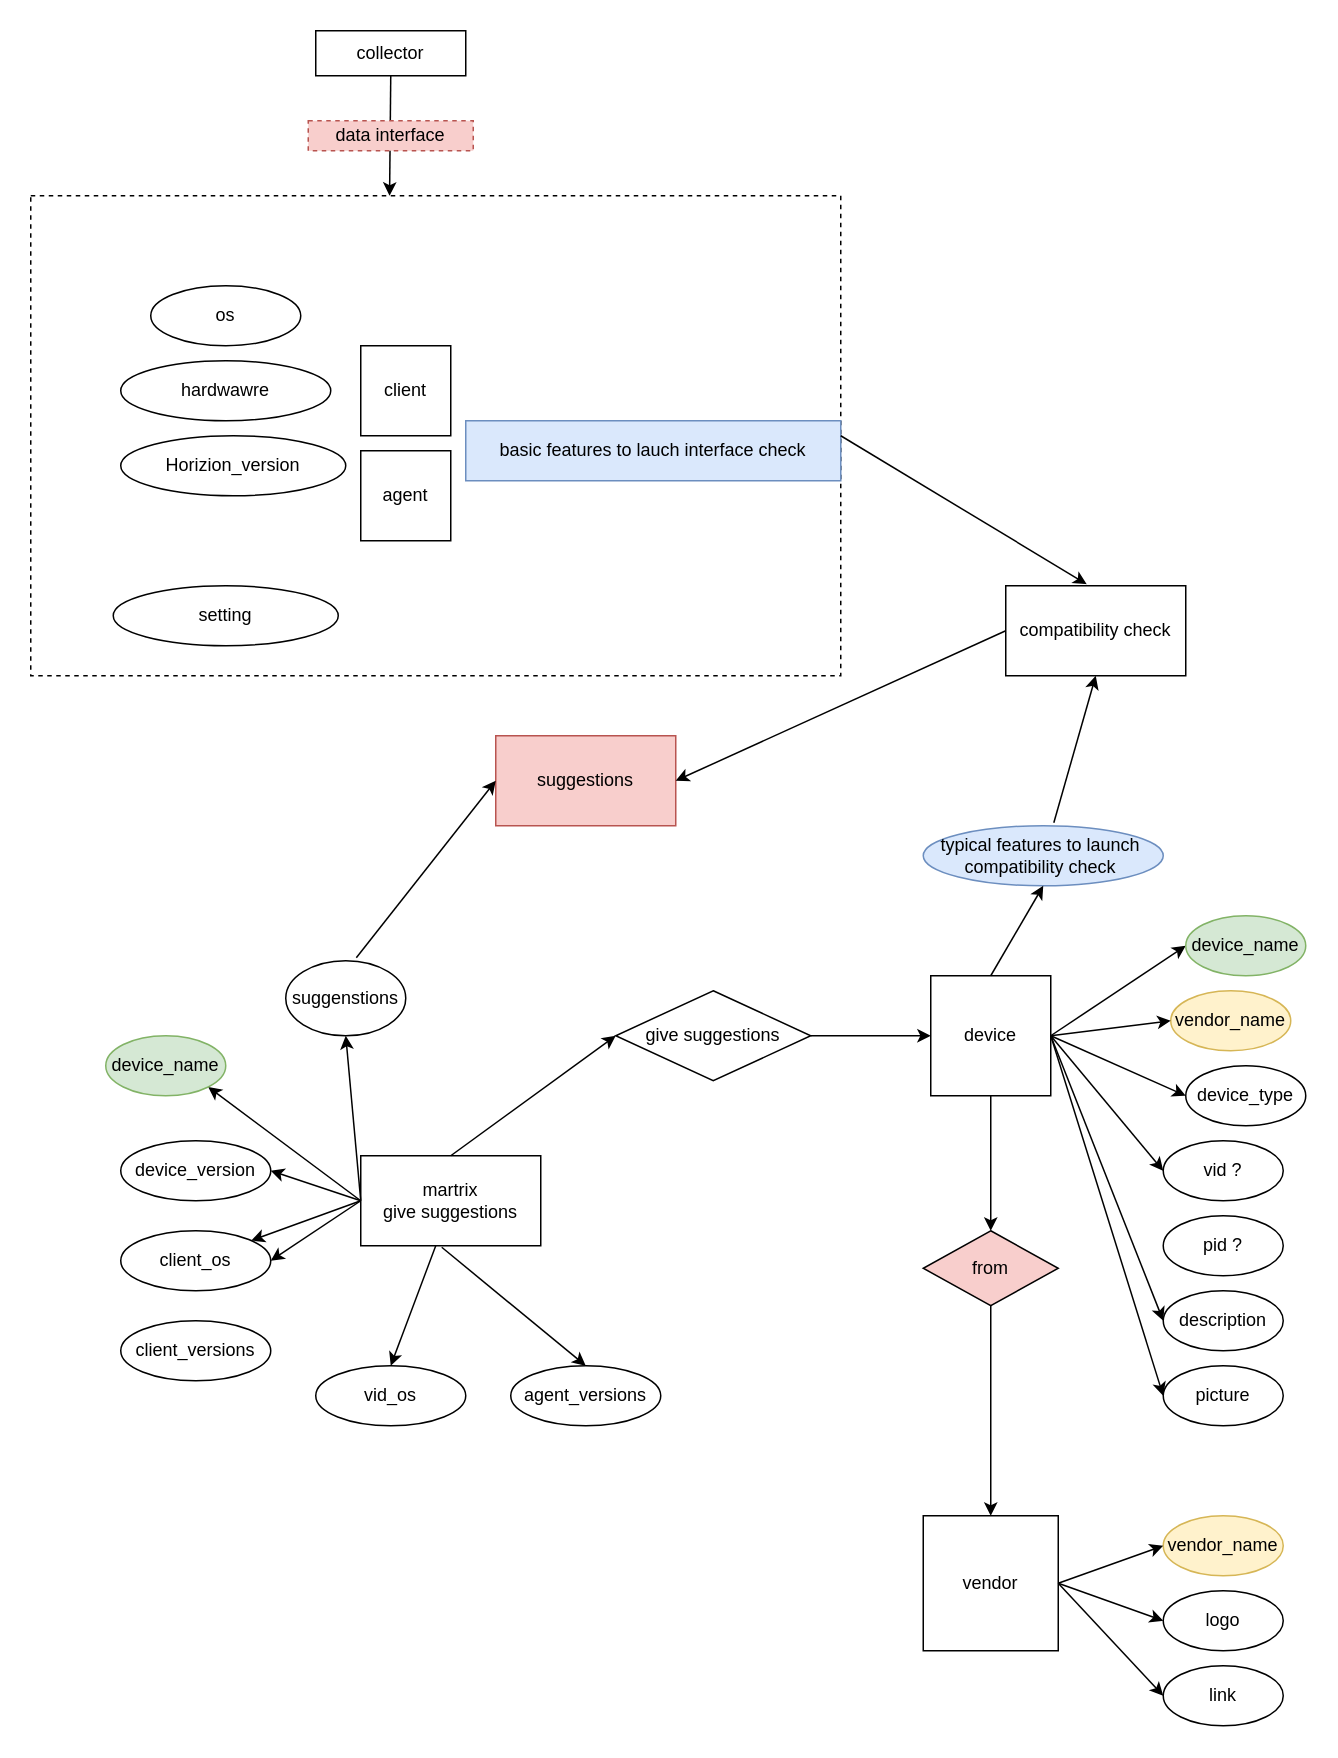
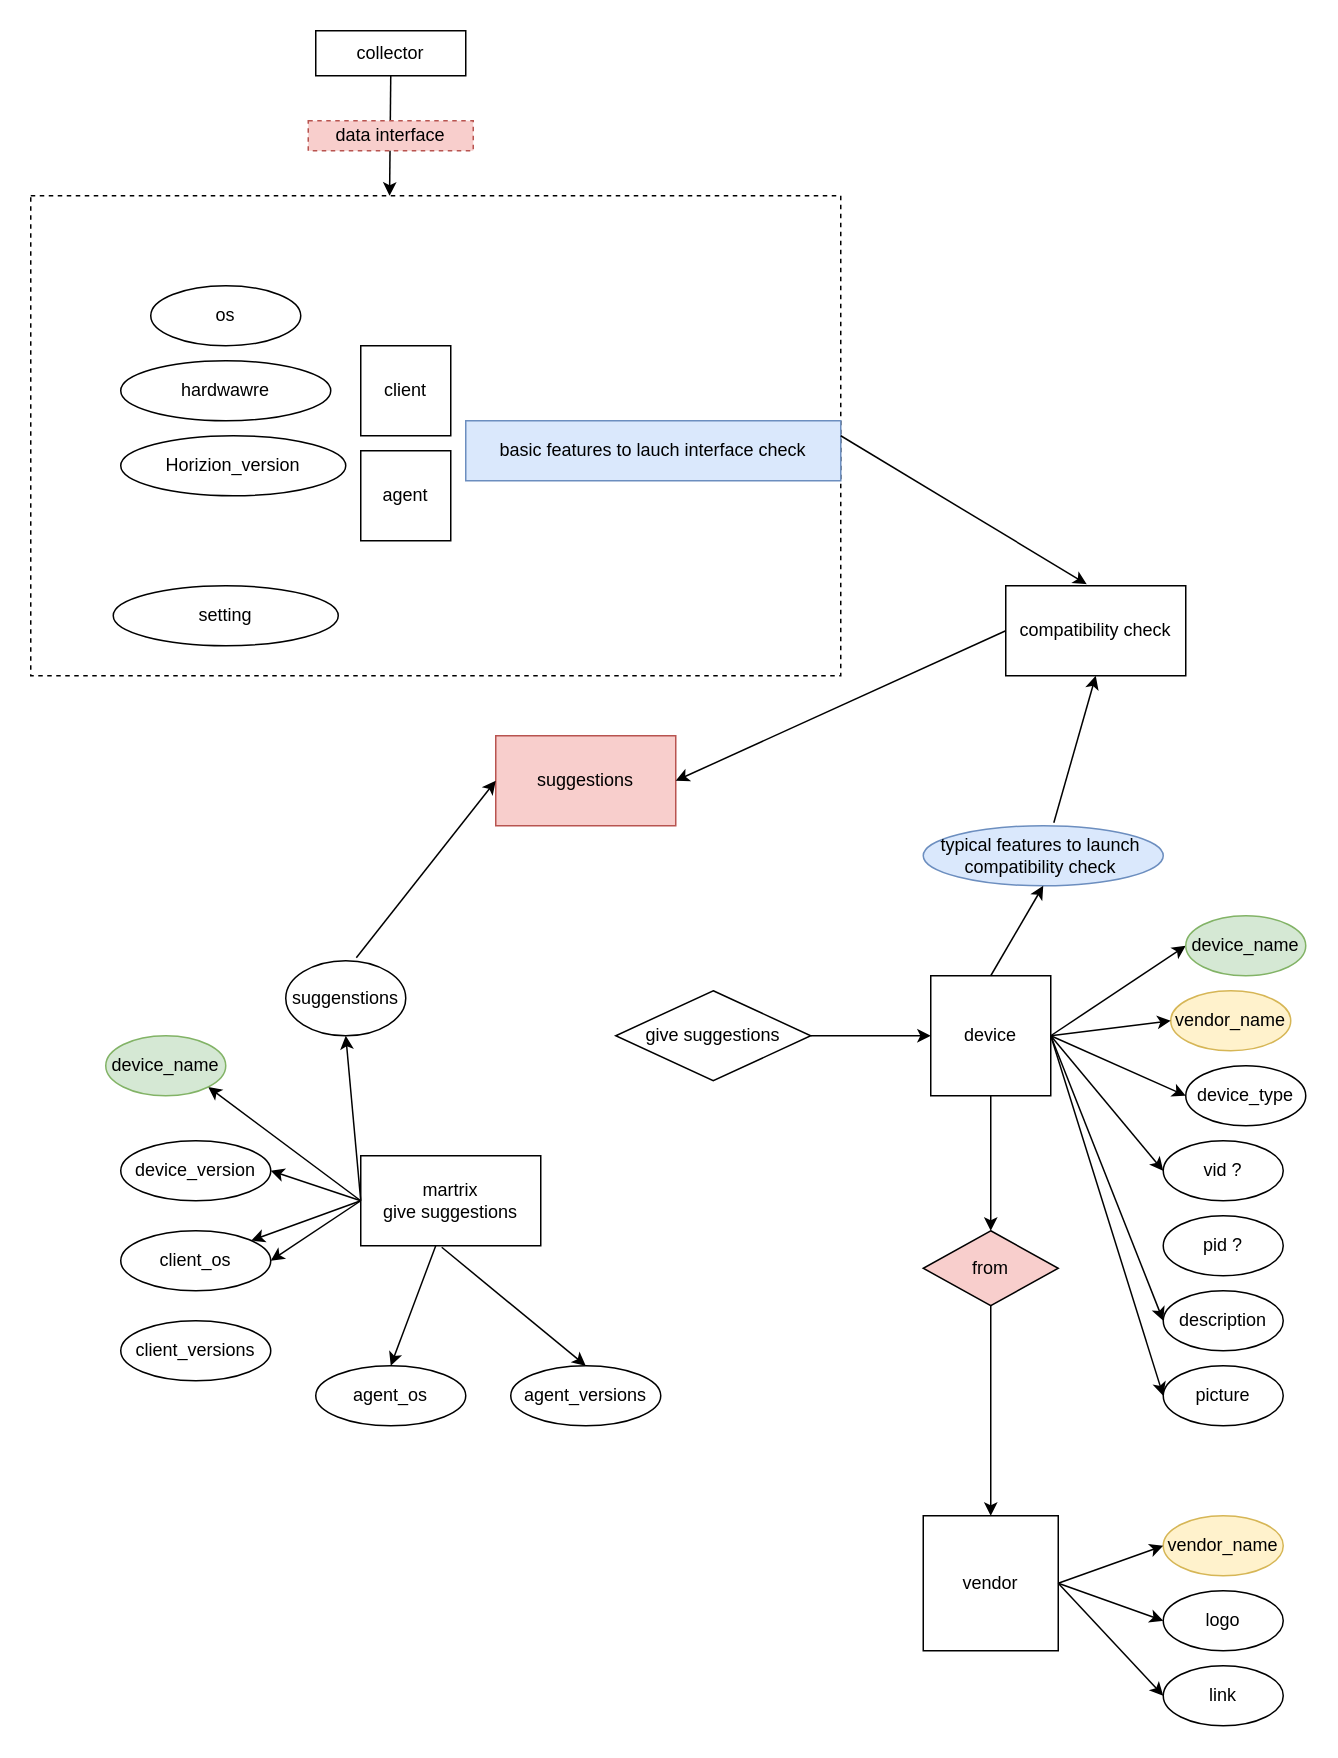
edge "martrix give suggestions" -> "give suggestions": removed
node "vid_os": label "vid_os" -> "agent_os"
